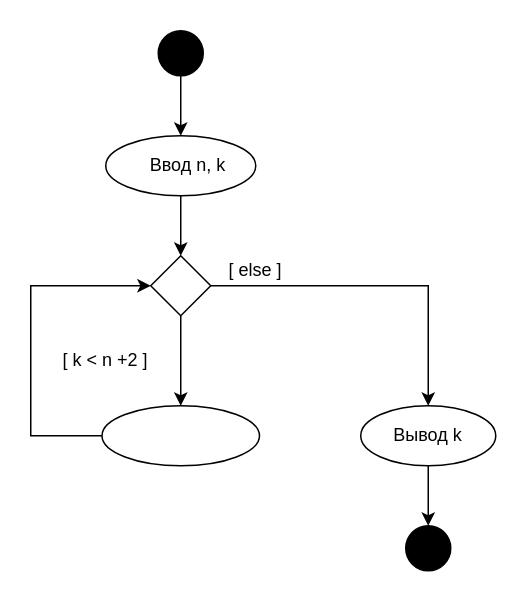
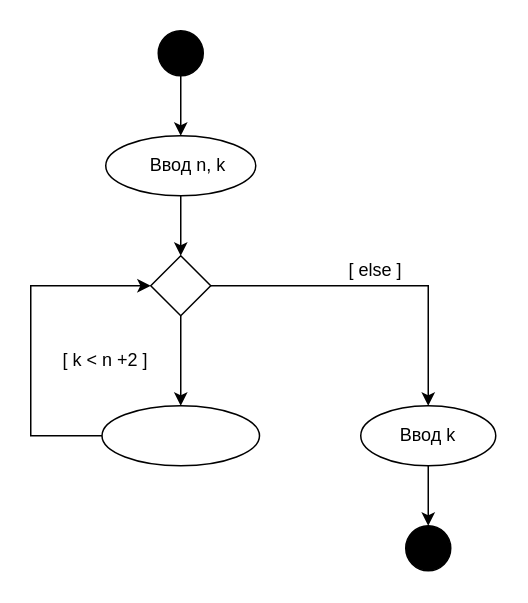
node "[ else ]": moved (256, 271) -> (376, 271)
node "Вывод k": label "Вывод k" -> "Ввод k"
